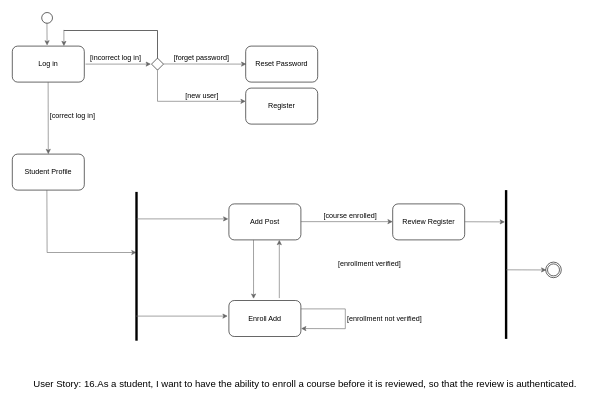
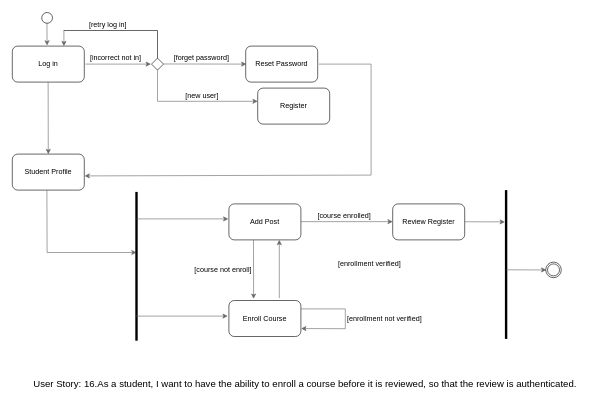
node "[retry log in]": added
node "[incorrect log in]": label "[incorrect log in]" -> "[incorrect not in]"
node "Register": moved (282, 106) -> (294, 106)
node "[correct log in]": removed
edge "Reset Password" -> "Student Profile": added
node "[course enrolled]": moved (350, 216) -> (344, 216)
node "[course not enroll]": added
node "Enroll Add": label "Enroll Add" -> "Enroll Course"
